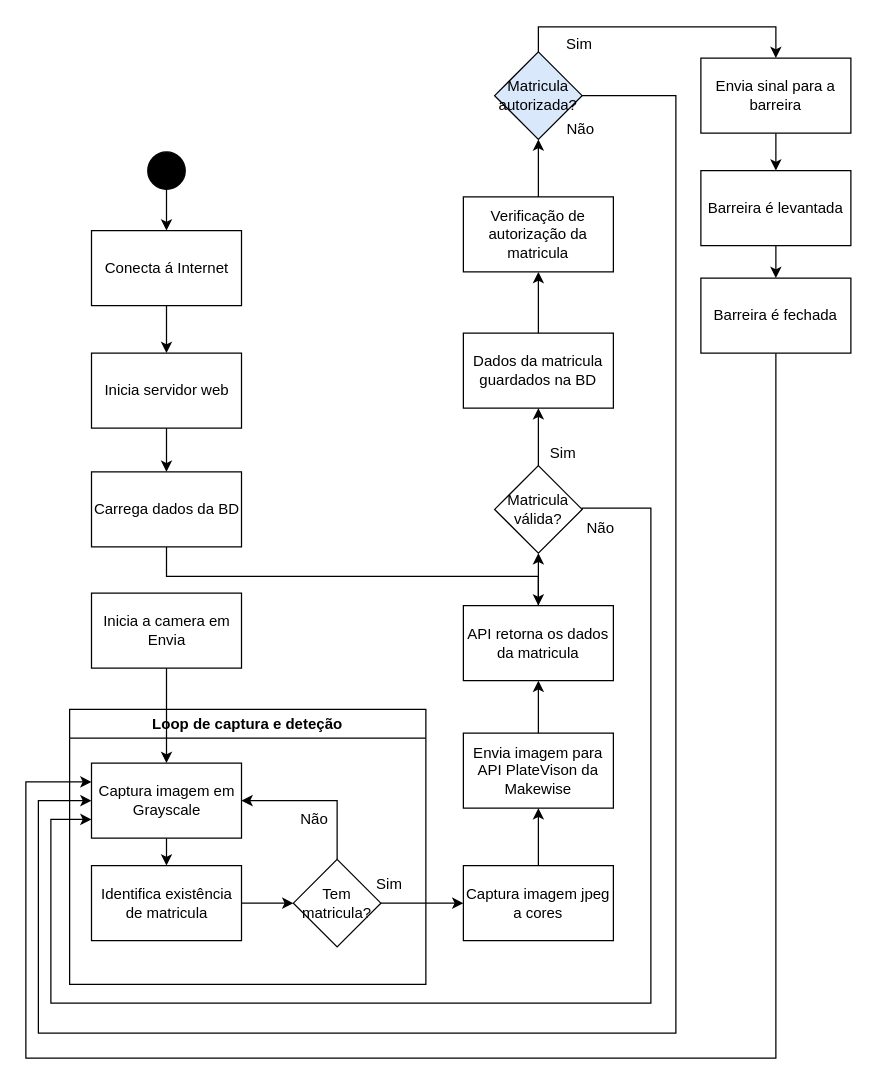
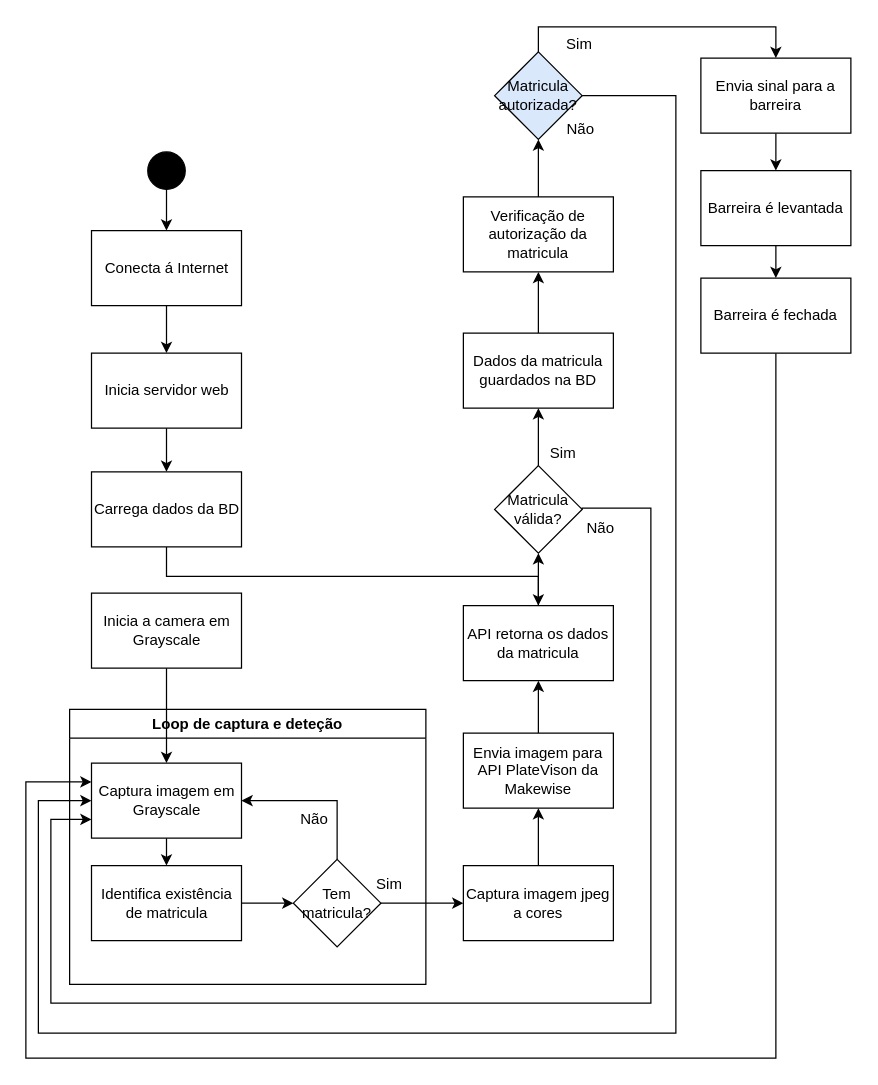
node "Inicia a camera em Envia": label "Inicia a camera em Envia" -> "Inicia a camera em Grayscale"
